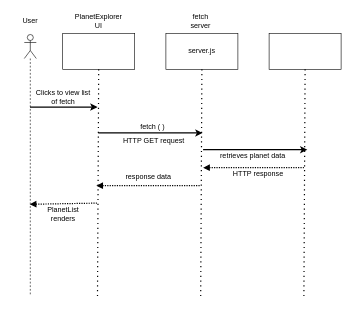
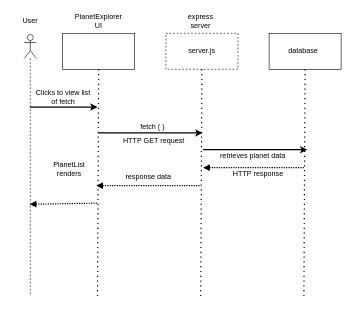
node "fetch server": label "fetch server" -> "express server"
node "server.js": style solid -> dashed
node "database": added
node "PlanetList renders": moved (63, 214) -> (69, 169)
